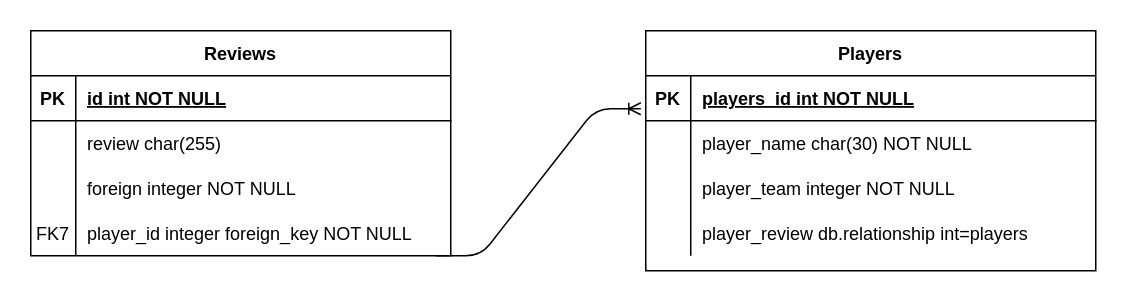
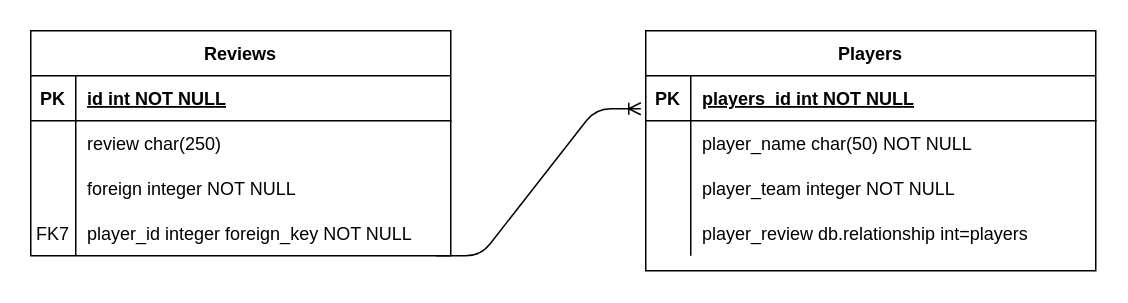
node "review char(255)": label "review char(255)" -> "review char(250)"
node "player_name char(30) NOT NULL": label "player_name char(30) NOT NULL" -> "player_name char(50) NOT NULL"
